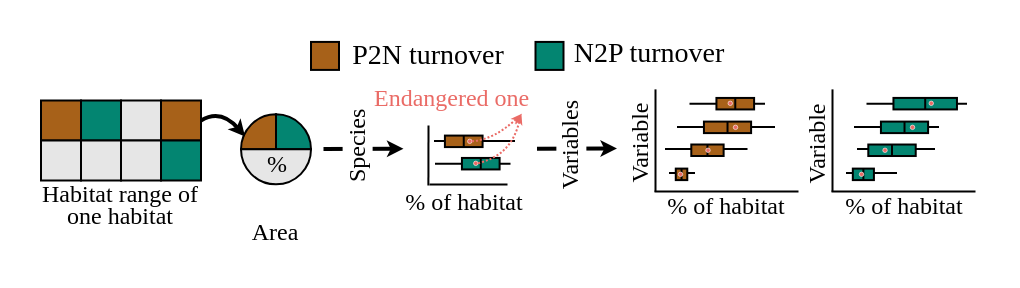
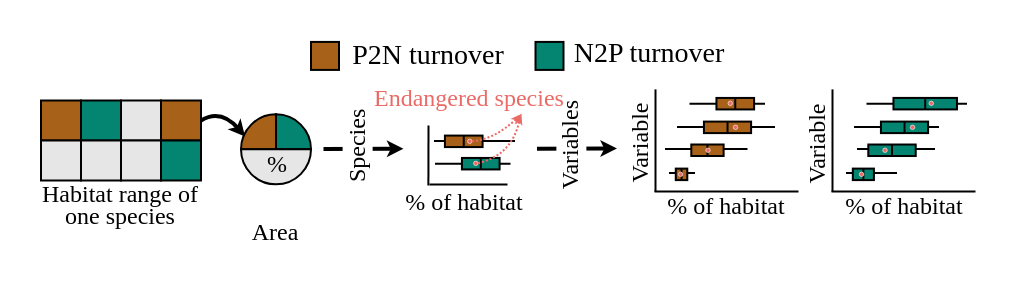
node "Endangered one": label "Endangered one" -> "Endangered species"
node "Habitat range of one habitat": label "Habitat range of one habitat" -> "Habitat range of one species"
